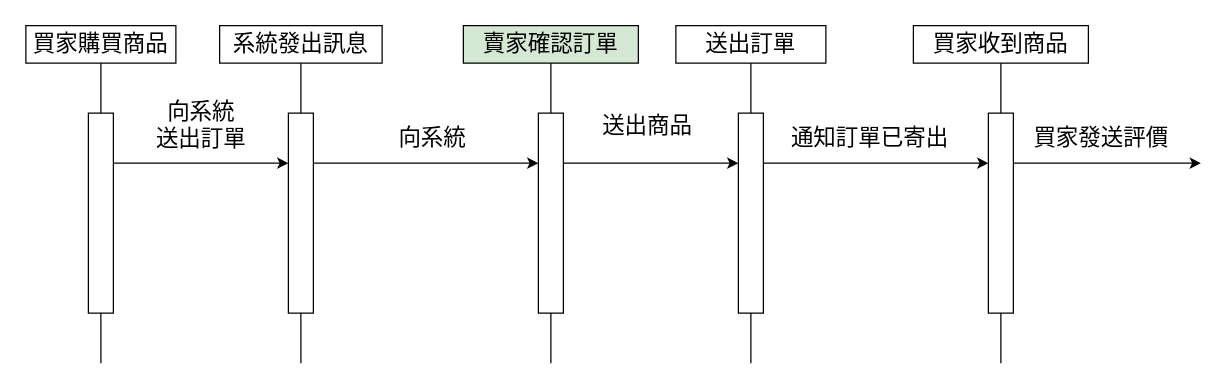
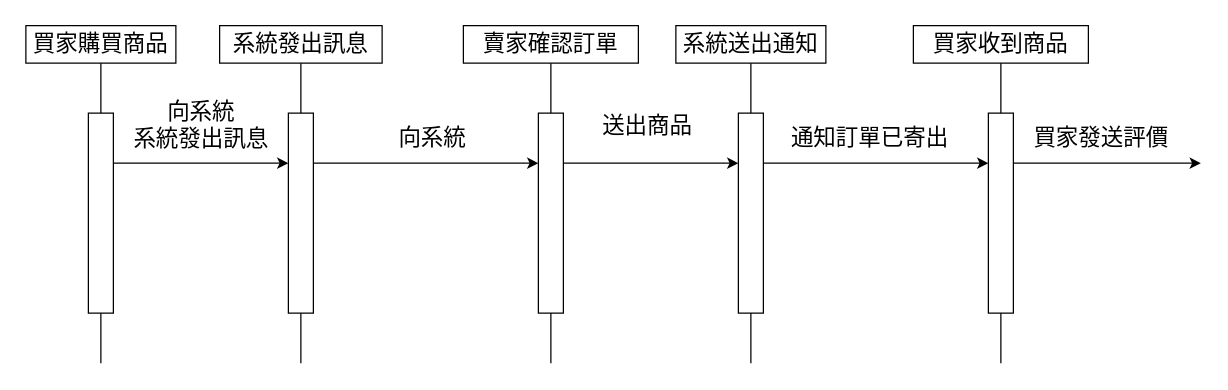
node "賣家確認訂單": fillcolor #d5e8d4 -> #ffffff
node "送出訂單": label "送出訂單" -> "系統送出通知"
node "向系統 送出訂單": label "向系統 送出訂單" -> "向系統 系統發出訊息"
